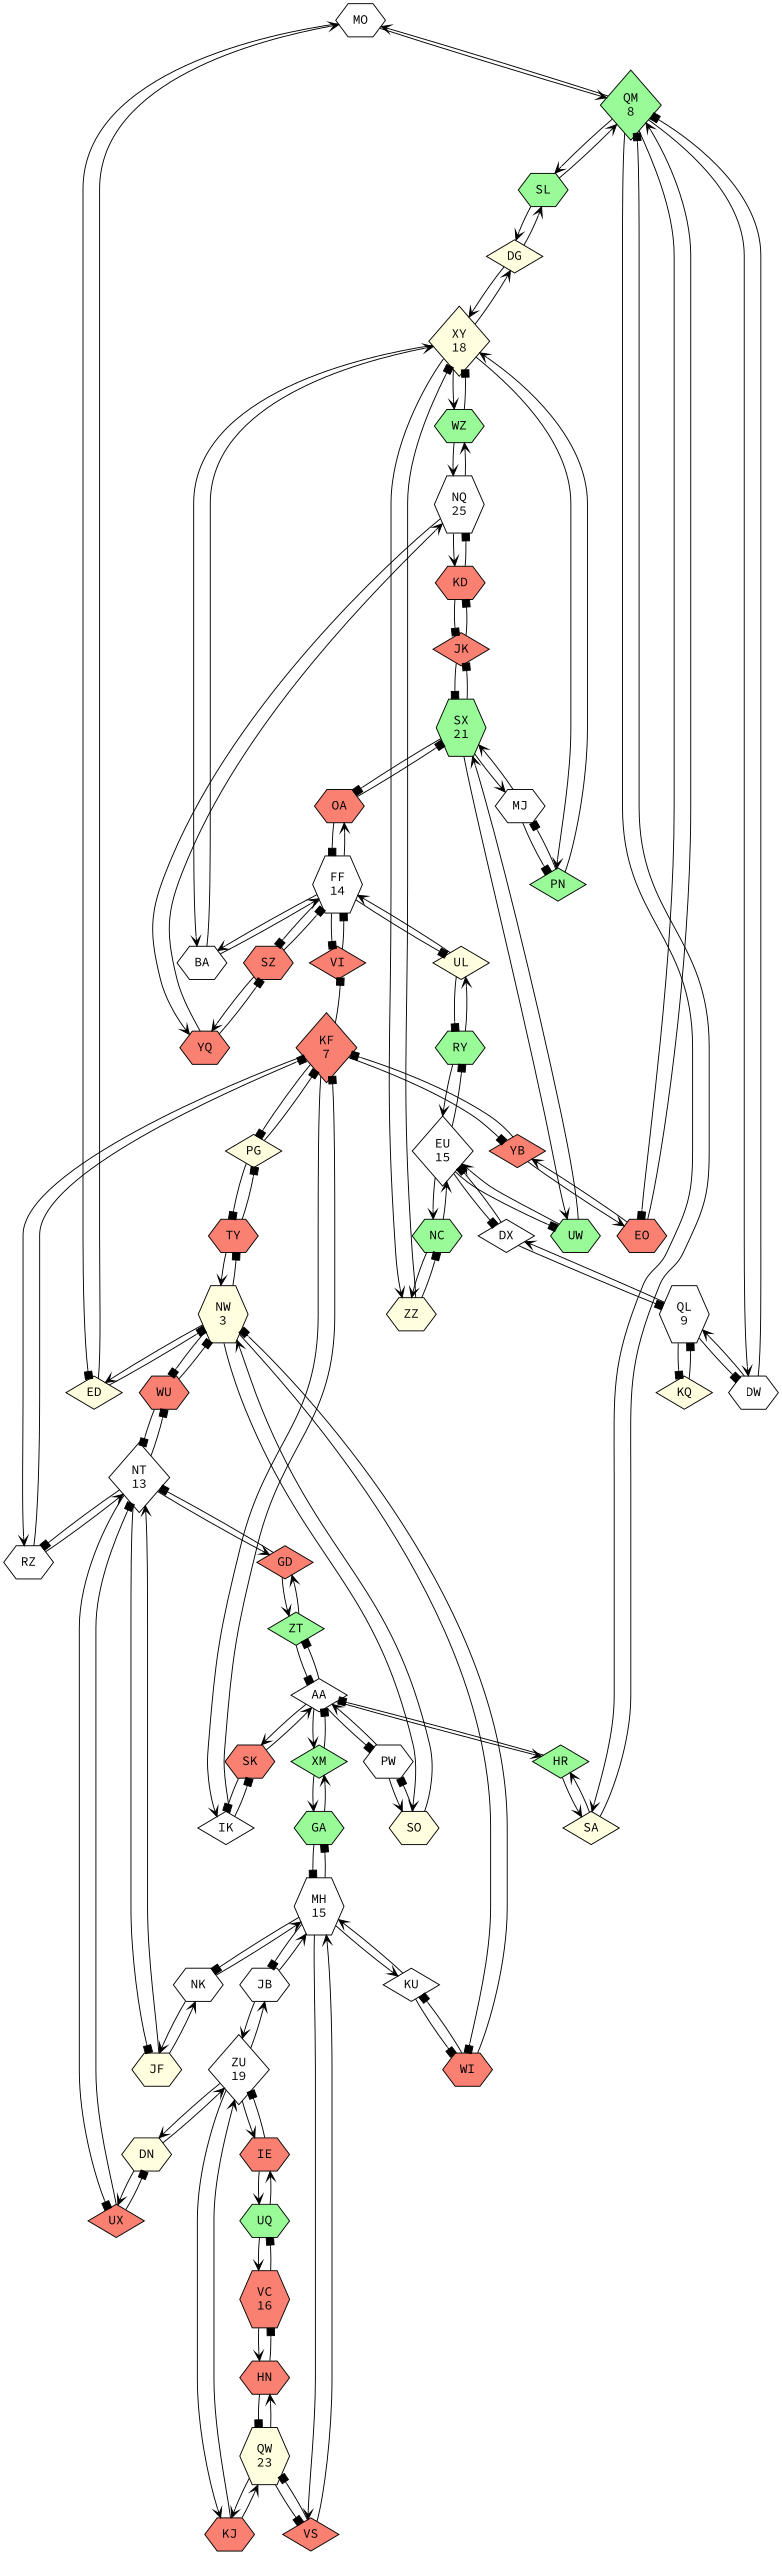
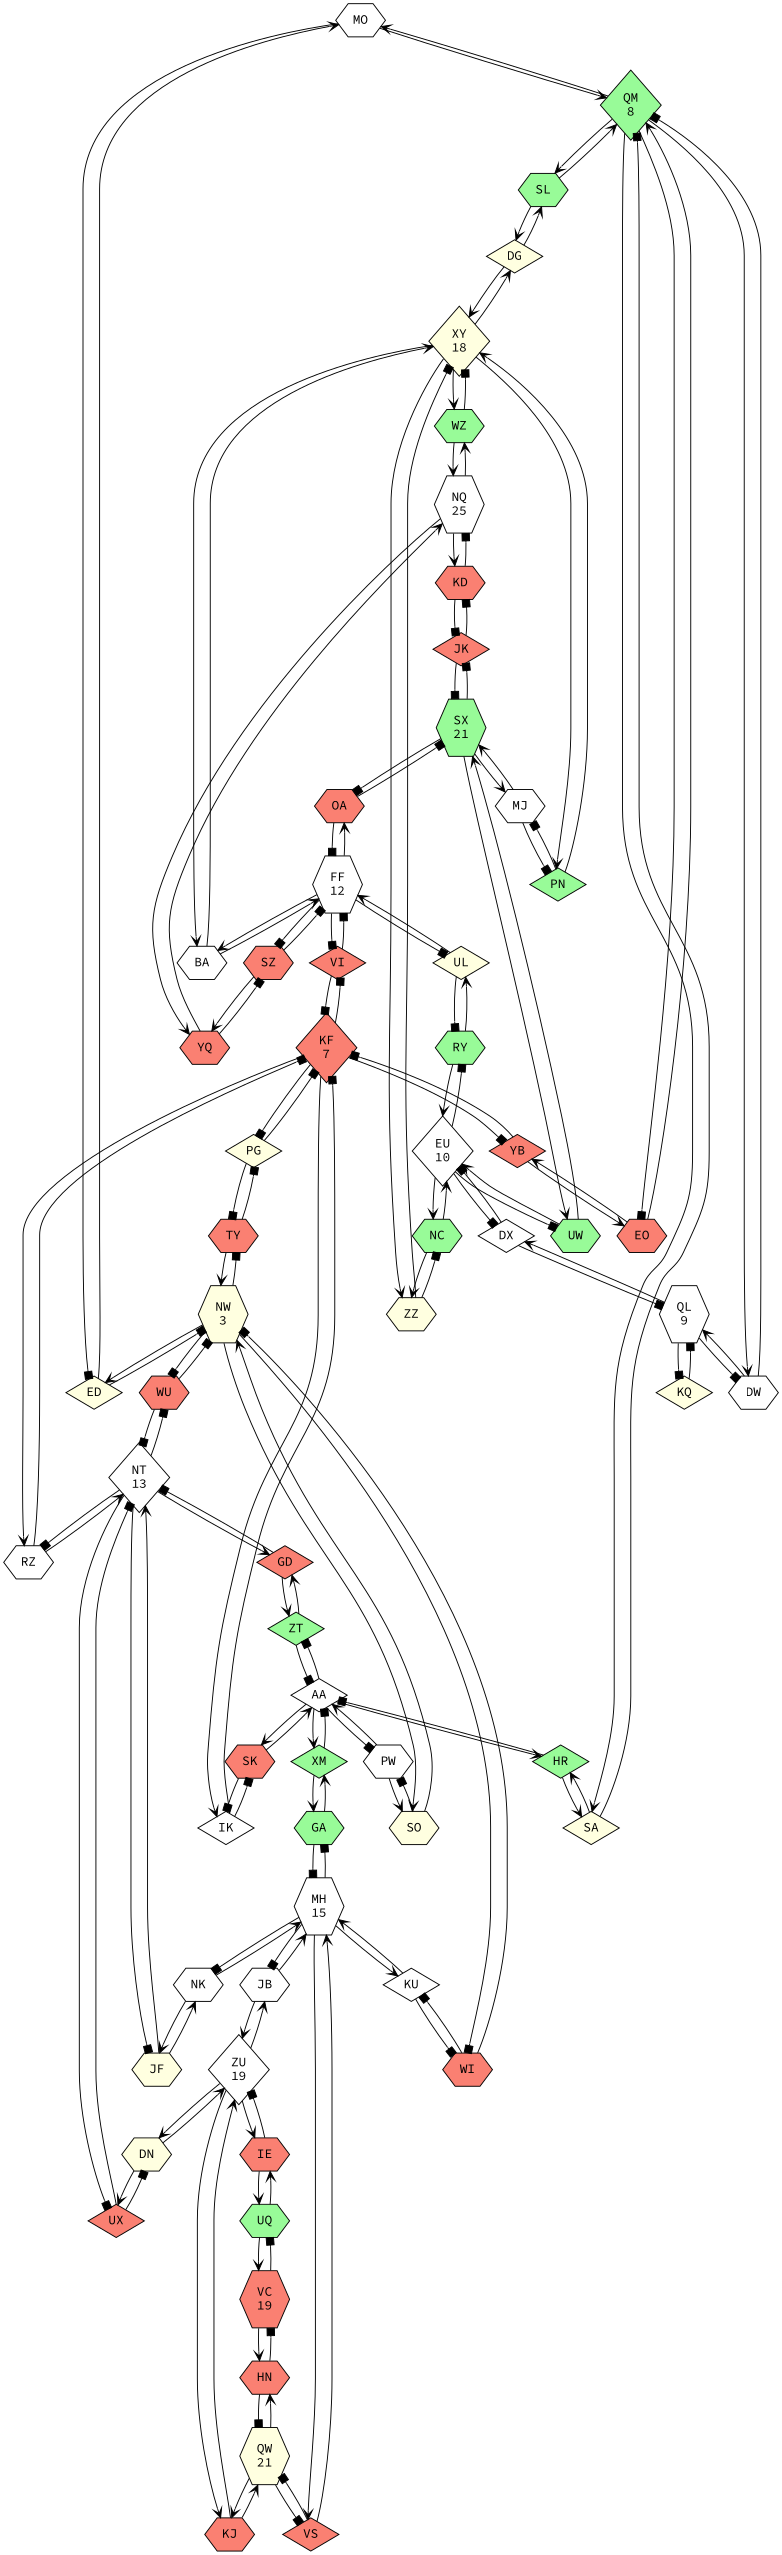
node "FF 14": label "FF 14" -> "FF 12"
edge "VI" -> "KF 7": added
node "EU 15": label "EU 15" -> "EU 10"
node "VC 16": label "VC 16" -> "VC 19"
node "QW 23": label "QW 23" -> "QW 21"
